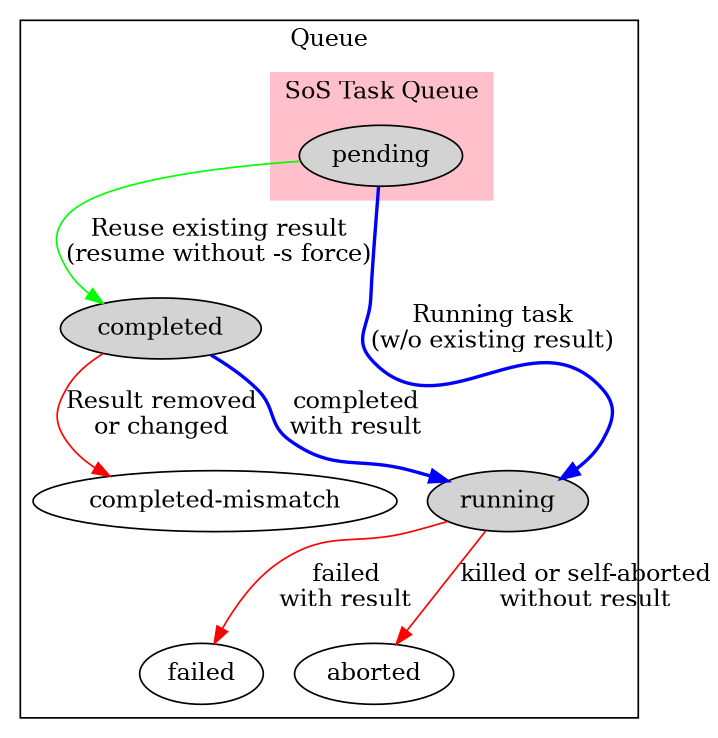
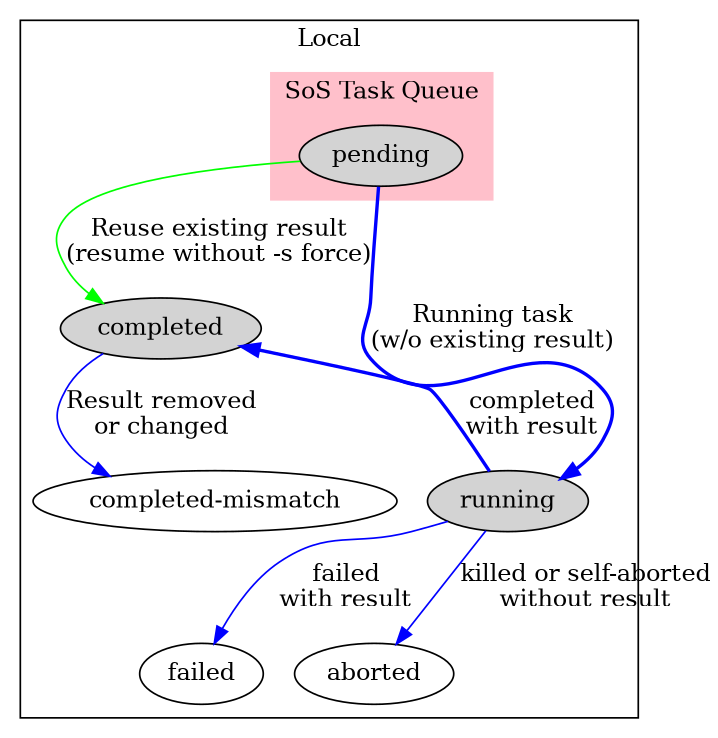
cluster "Queue": label "Queue" -> "Local"
edge "completed" -> "completed-mismatch": color red -> blue
edge "completed" -> "running": reversed
edge "running" -> "failed": color red -> blue
edge "running" -> "aborted": color red -> blue
